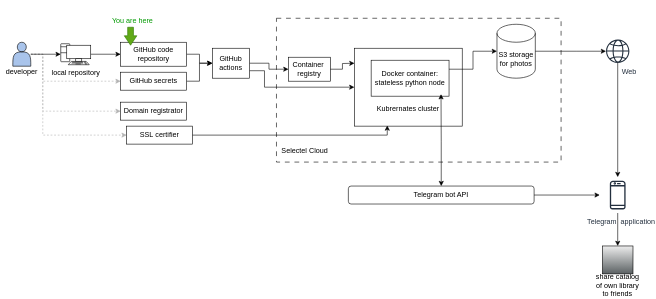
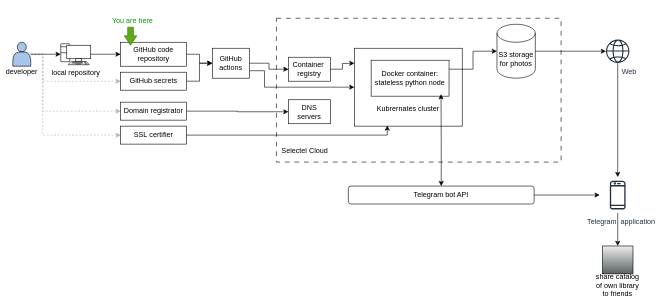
edge "Domain registrator" -> "DNS servers": added
node "DNS servers": added
node "SSL certifier": moved (159, 135) -> (153, 135)
